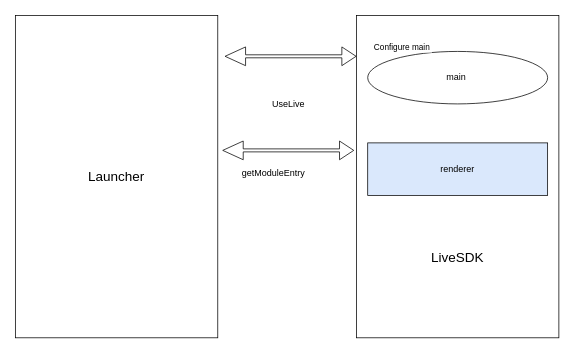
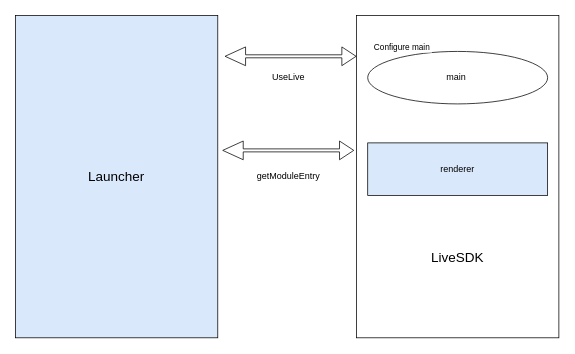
node "UseLive": moved (288, 104) -> (288, 78)
node "getModuleEntry": moved (273, 173) -> (288, 177)
node "Launcher": fillcolor #ffffff -> #dae8fc
